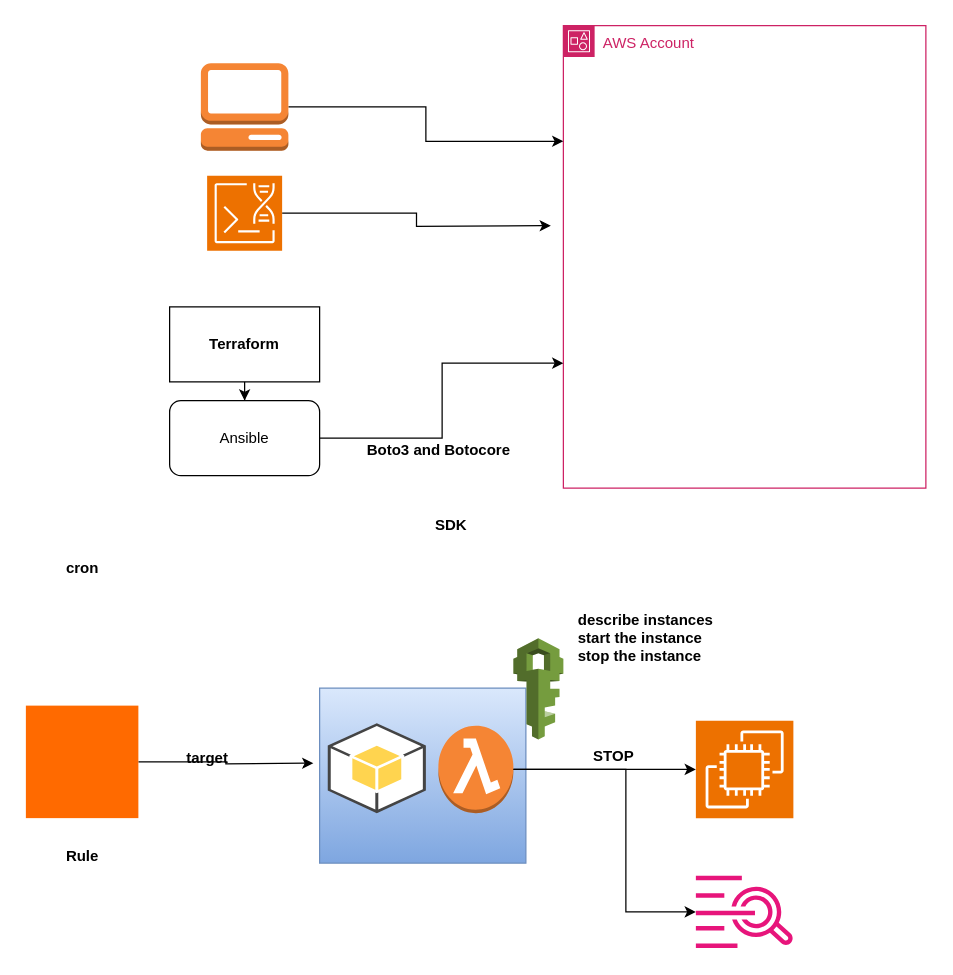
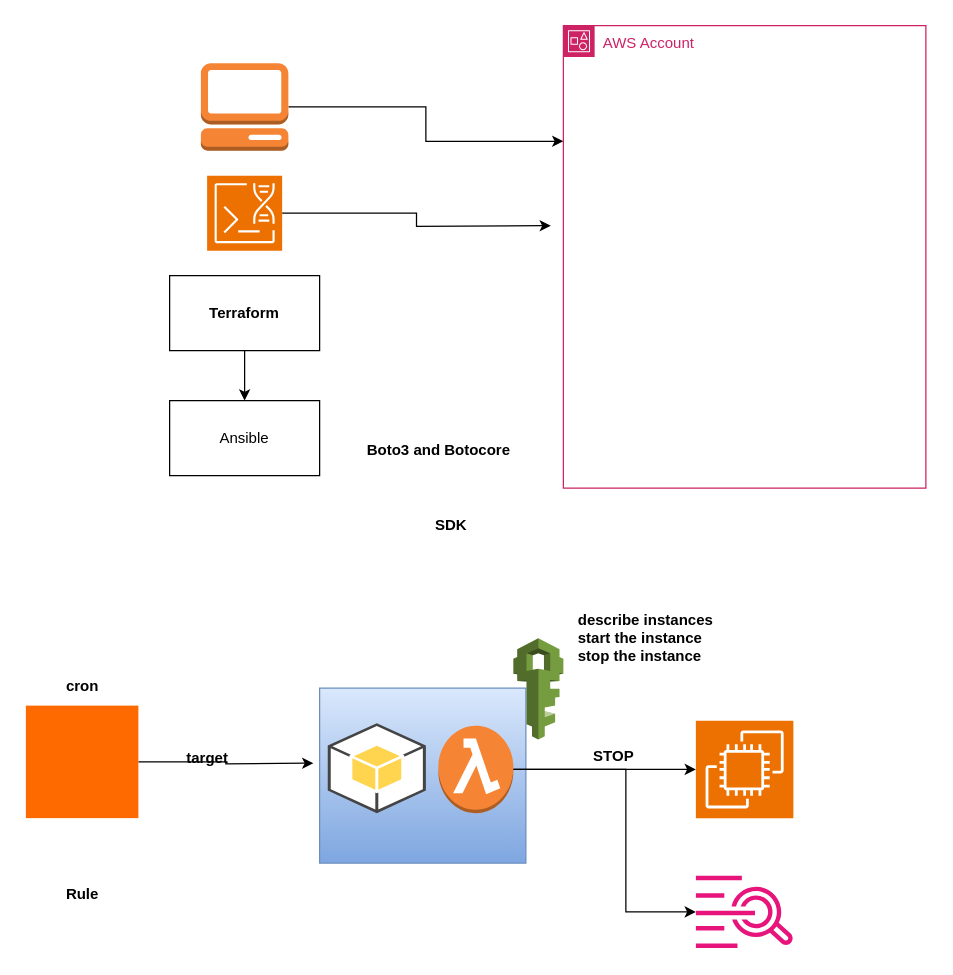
node "Terraform": moved (244, 344) -> (244, 313)
edge "Ansible" -> "AWS Account": removed
node "Ansible": shape rounded rectangle -> rectangle
node "cron": moved (82, 568) -> (82, 687)
node "Rule": moved (82, 857) -> (82, 894)
